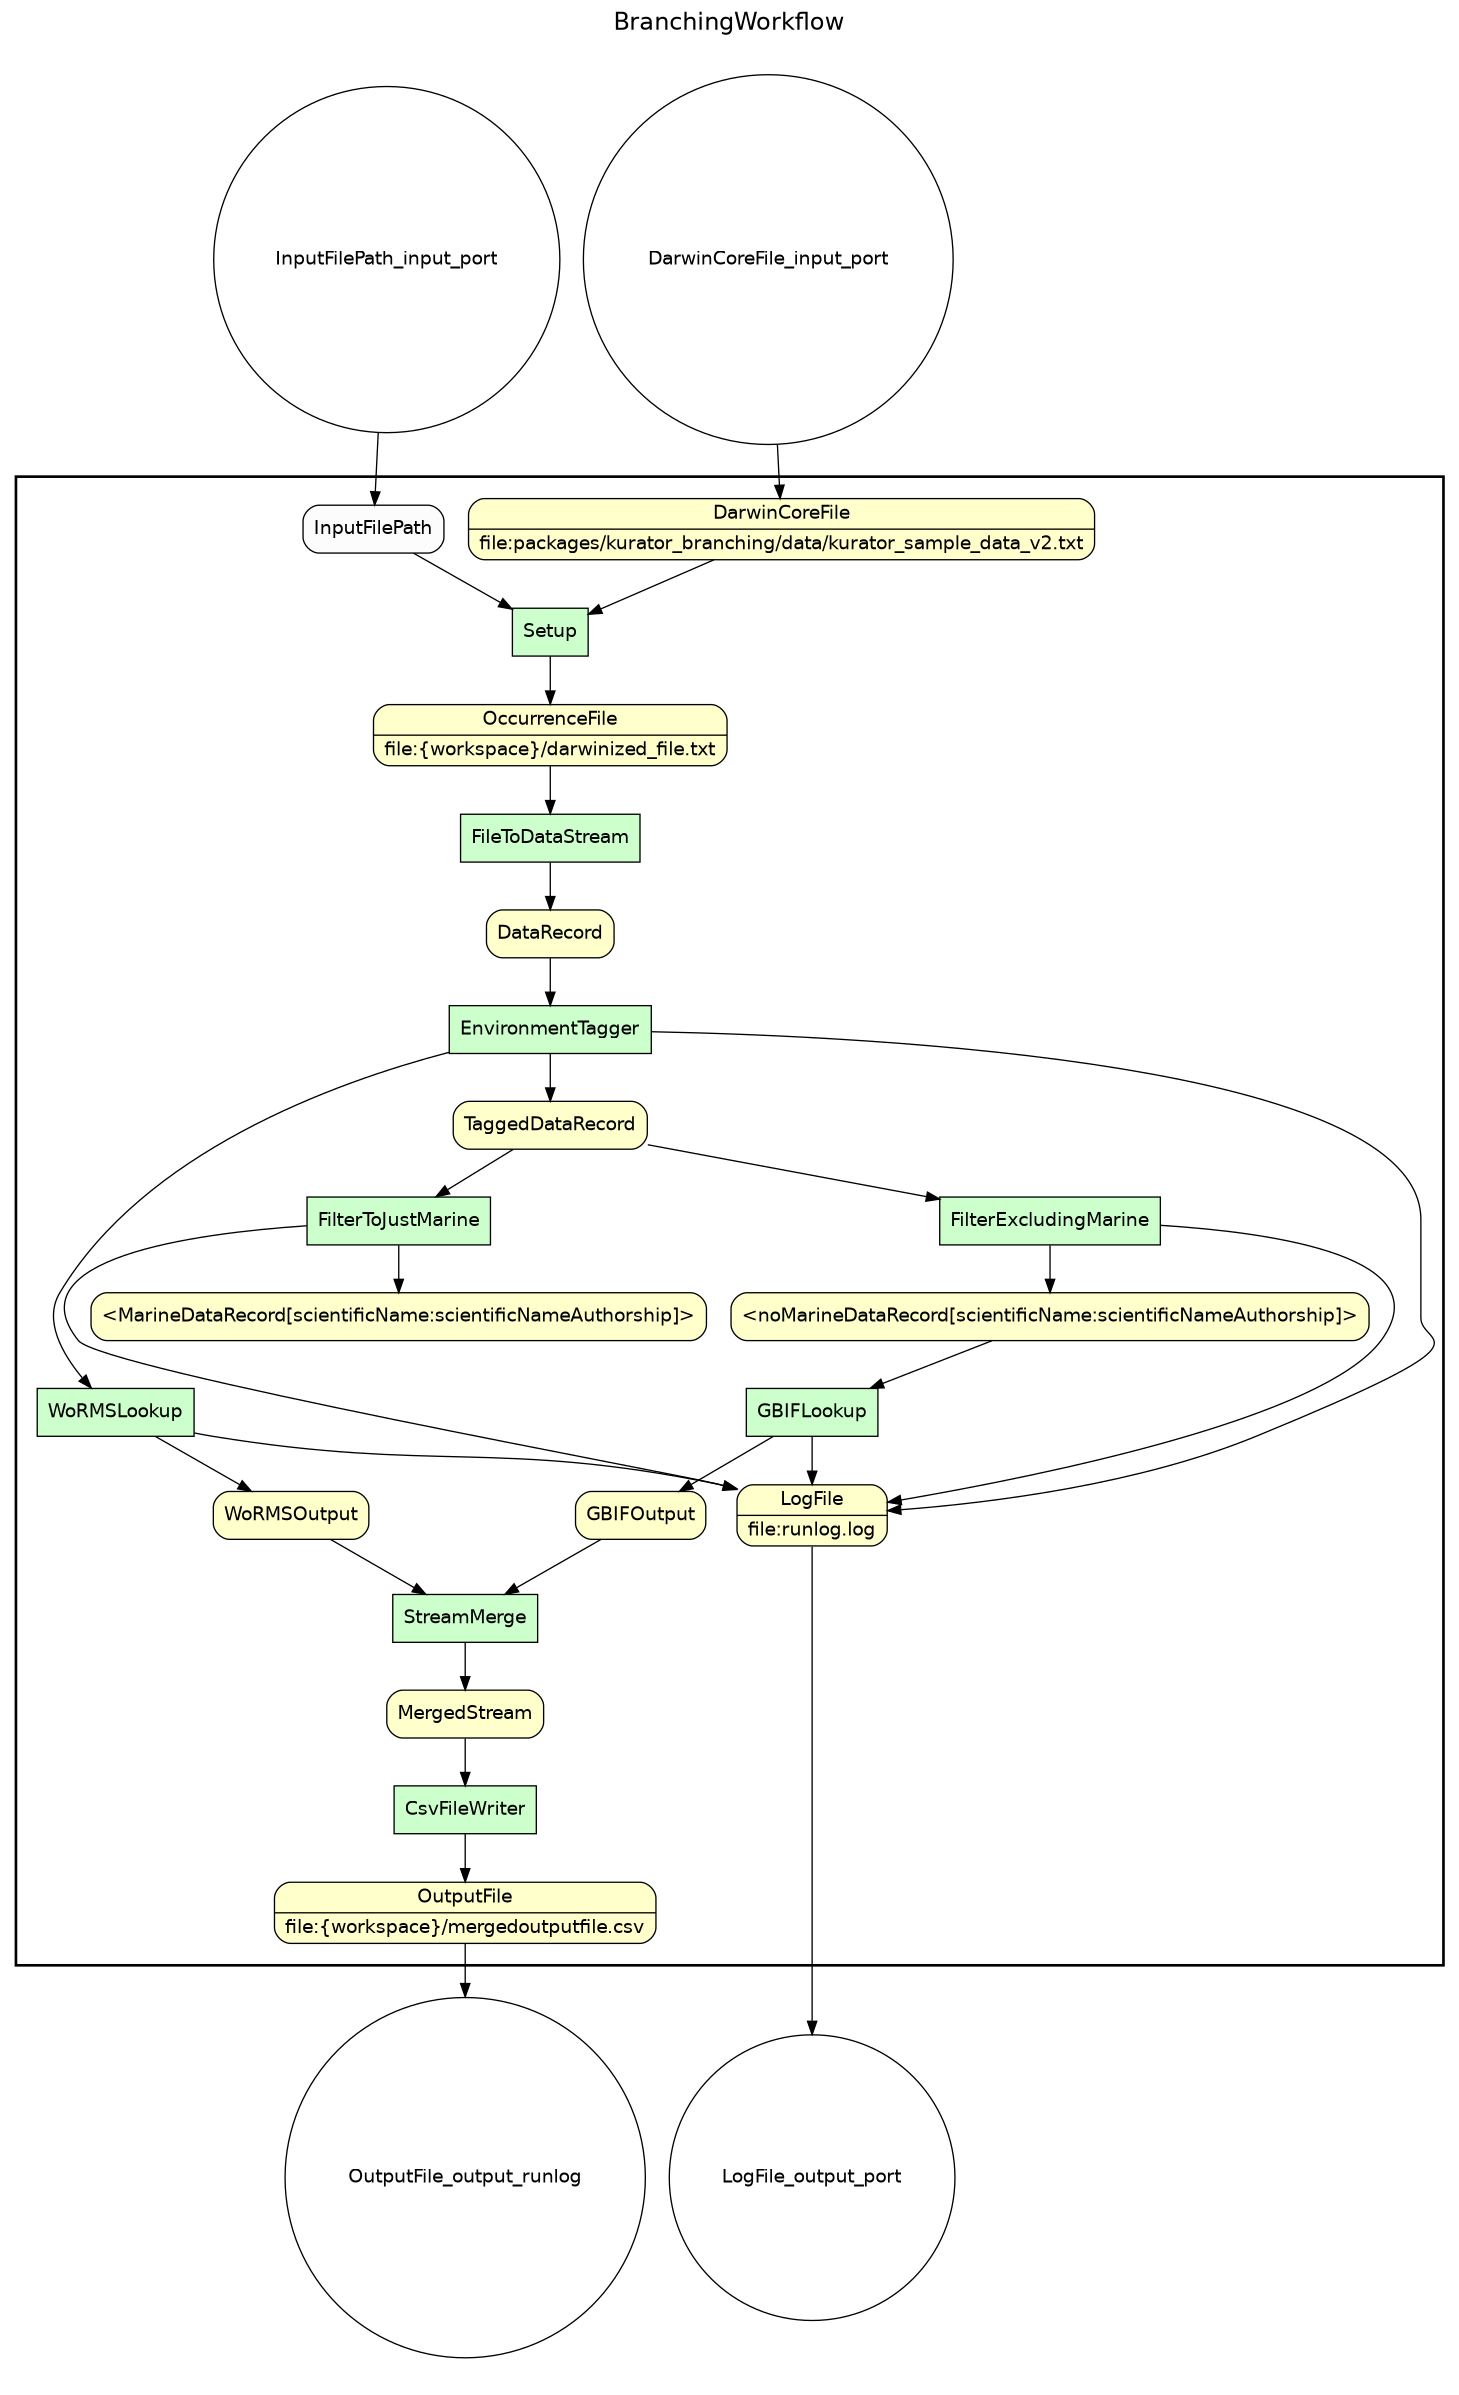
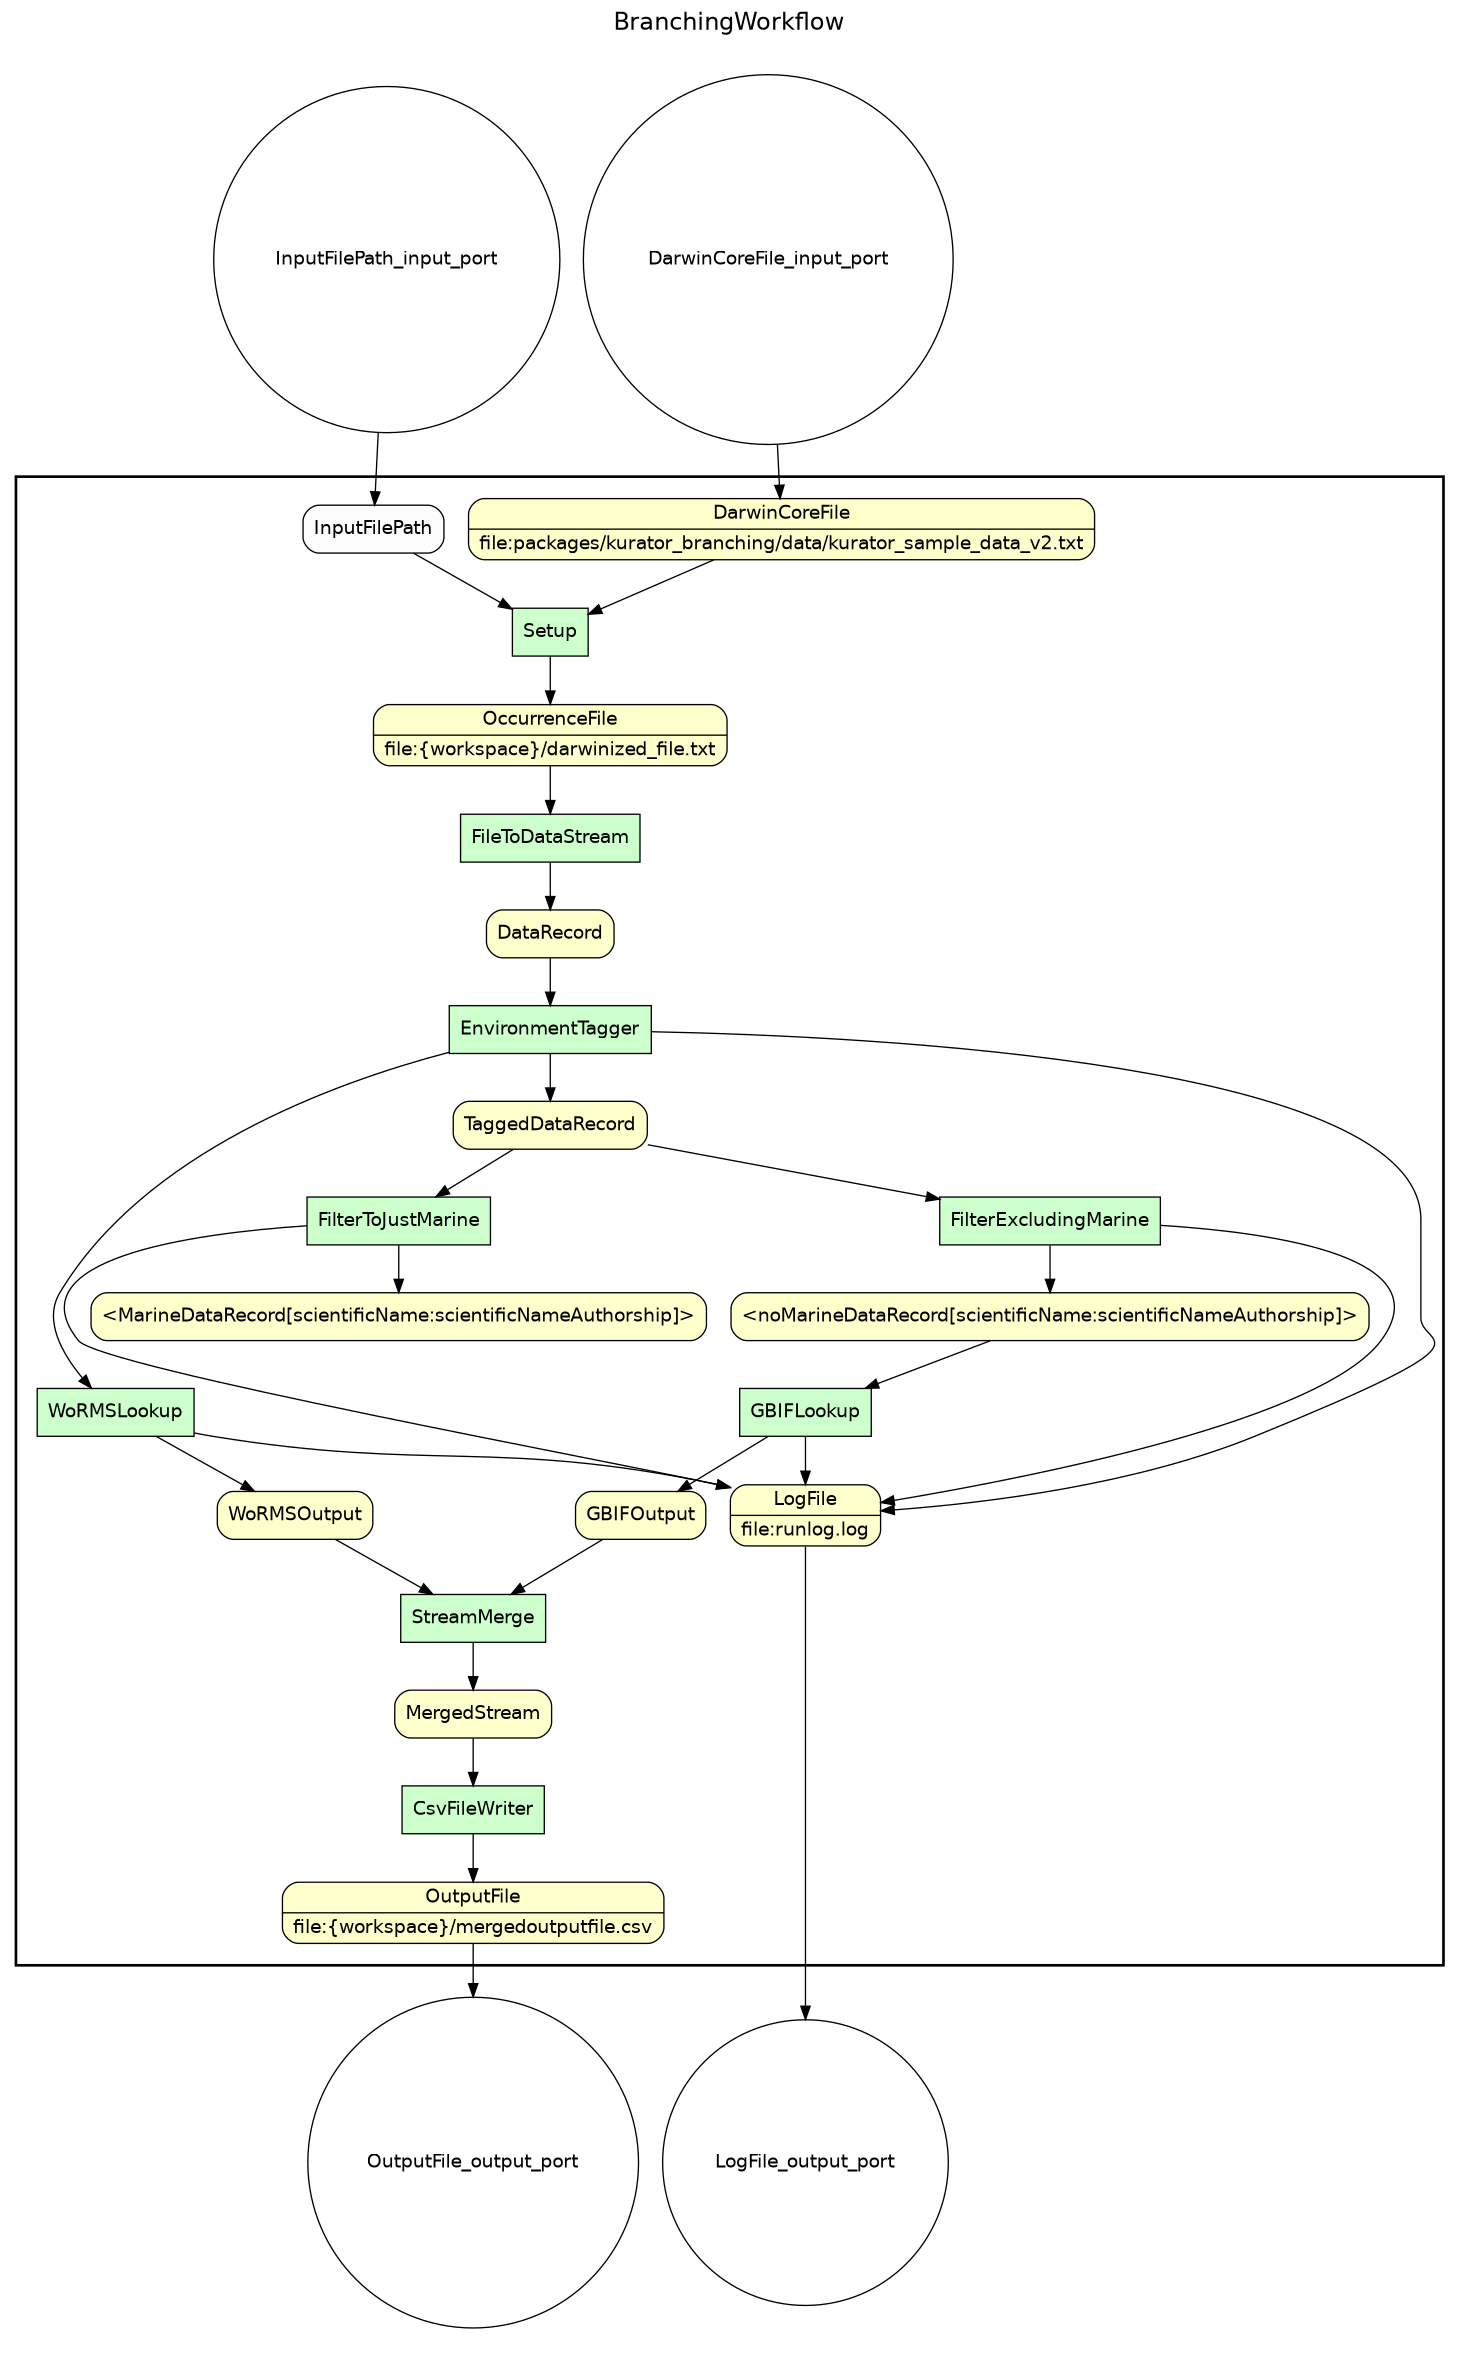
node "OutputFile_output_runlog": label "OutputFile_output_runlog" -> "OutputFile_output_port"
